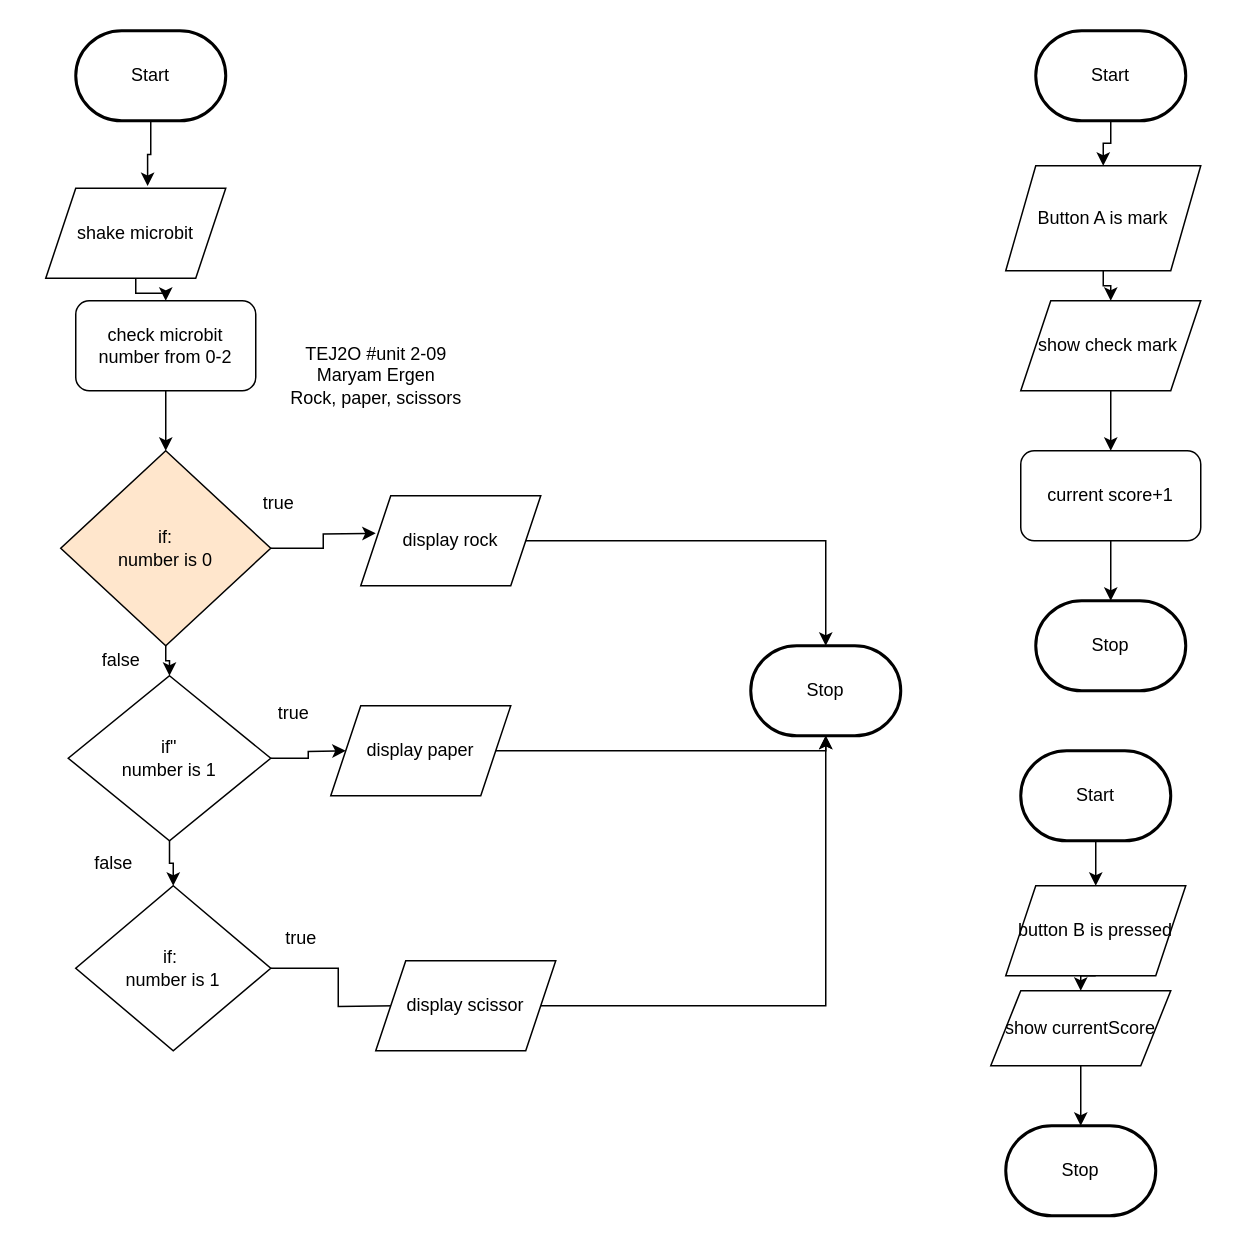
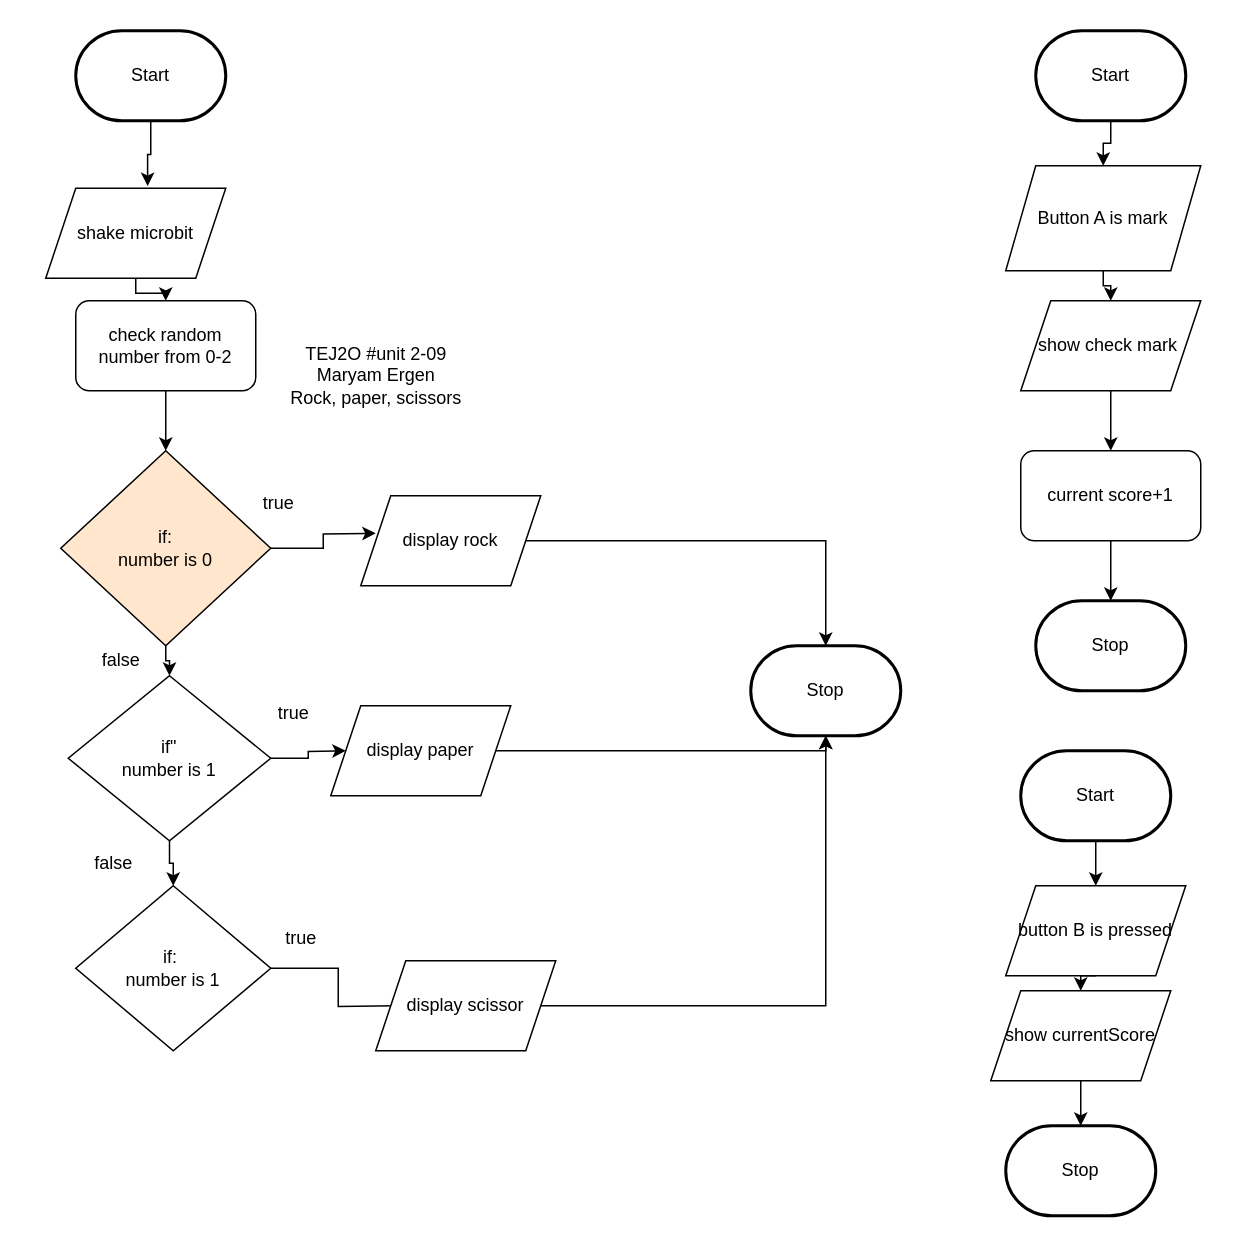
node "check microbit number from 0-2": label "check microbit number from 0-2" -> "check random number from 0-2"
node "show currentScore": size 180x75 -> 180x90
